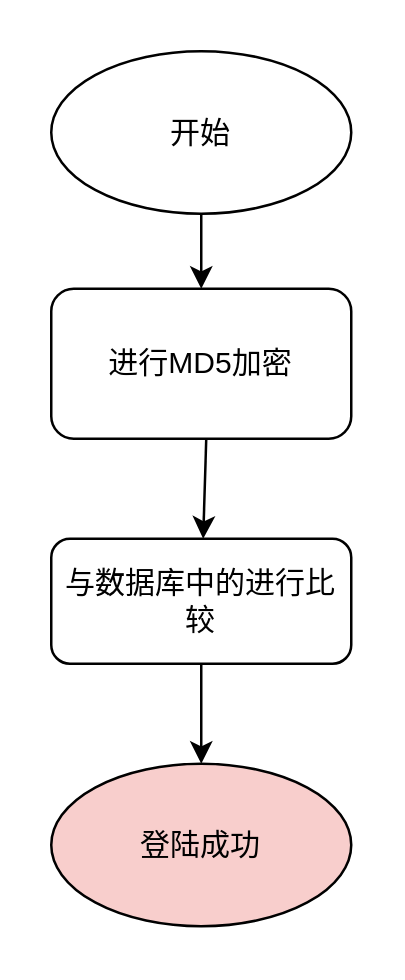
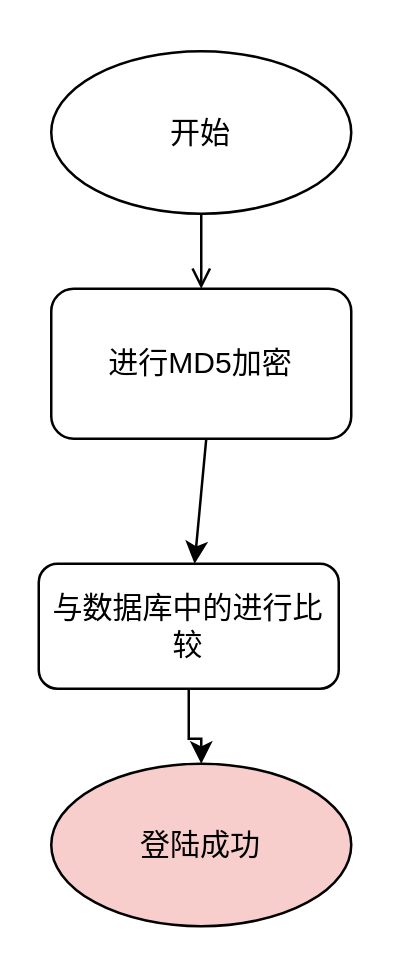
edge "开始" -> "进行MD5加密": arrowhead classic -> open
node "与数据库中的进行比较": moved (201, 601) -> (189, 626)
